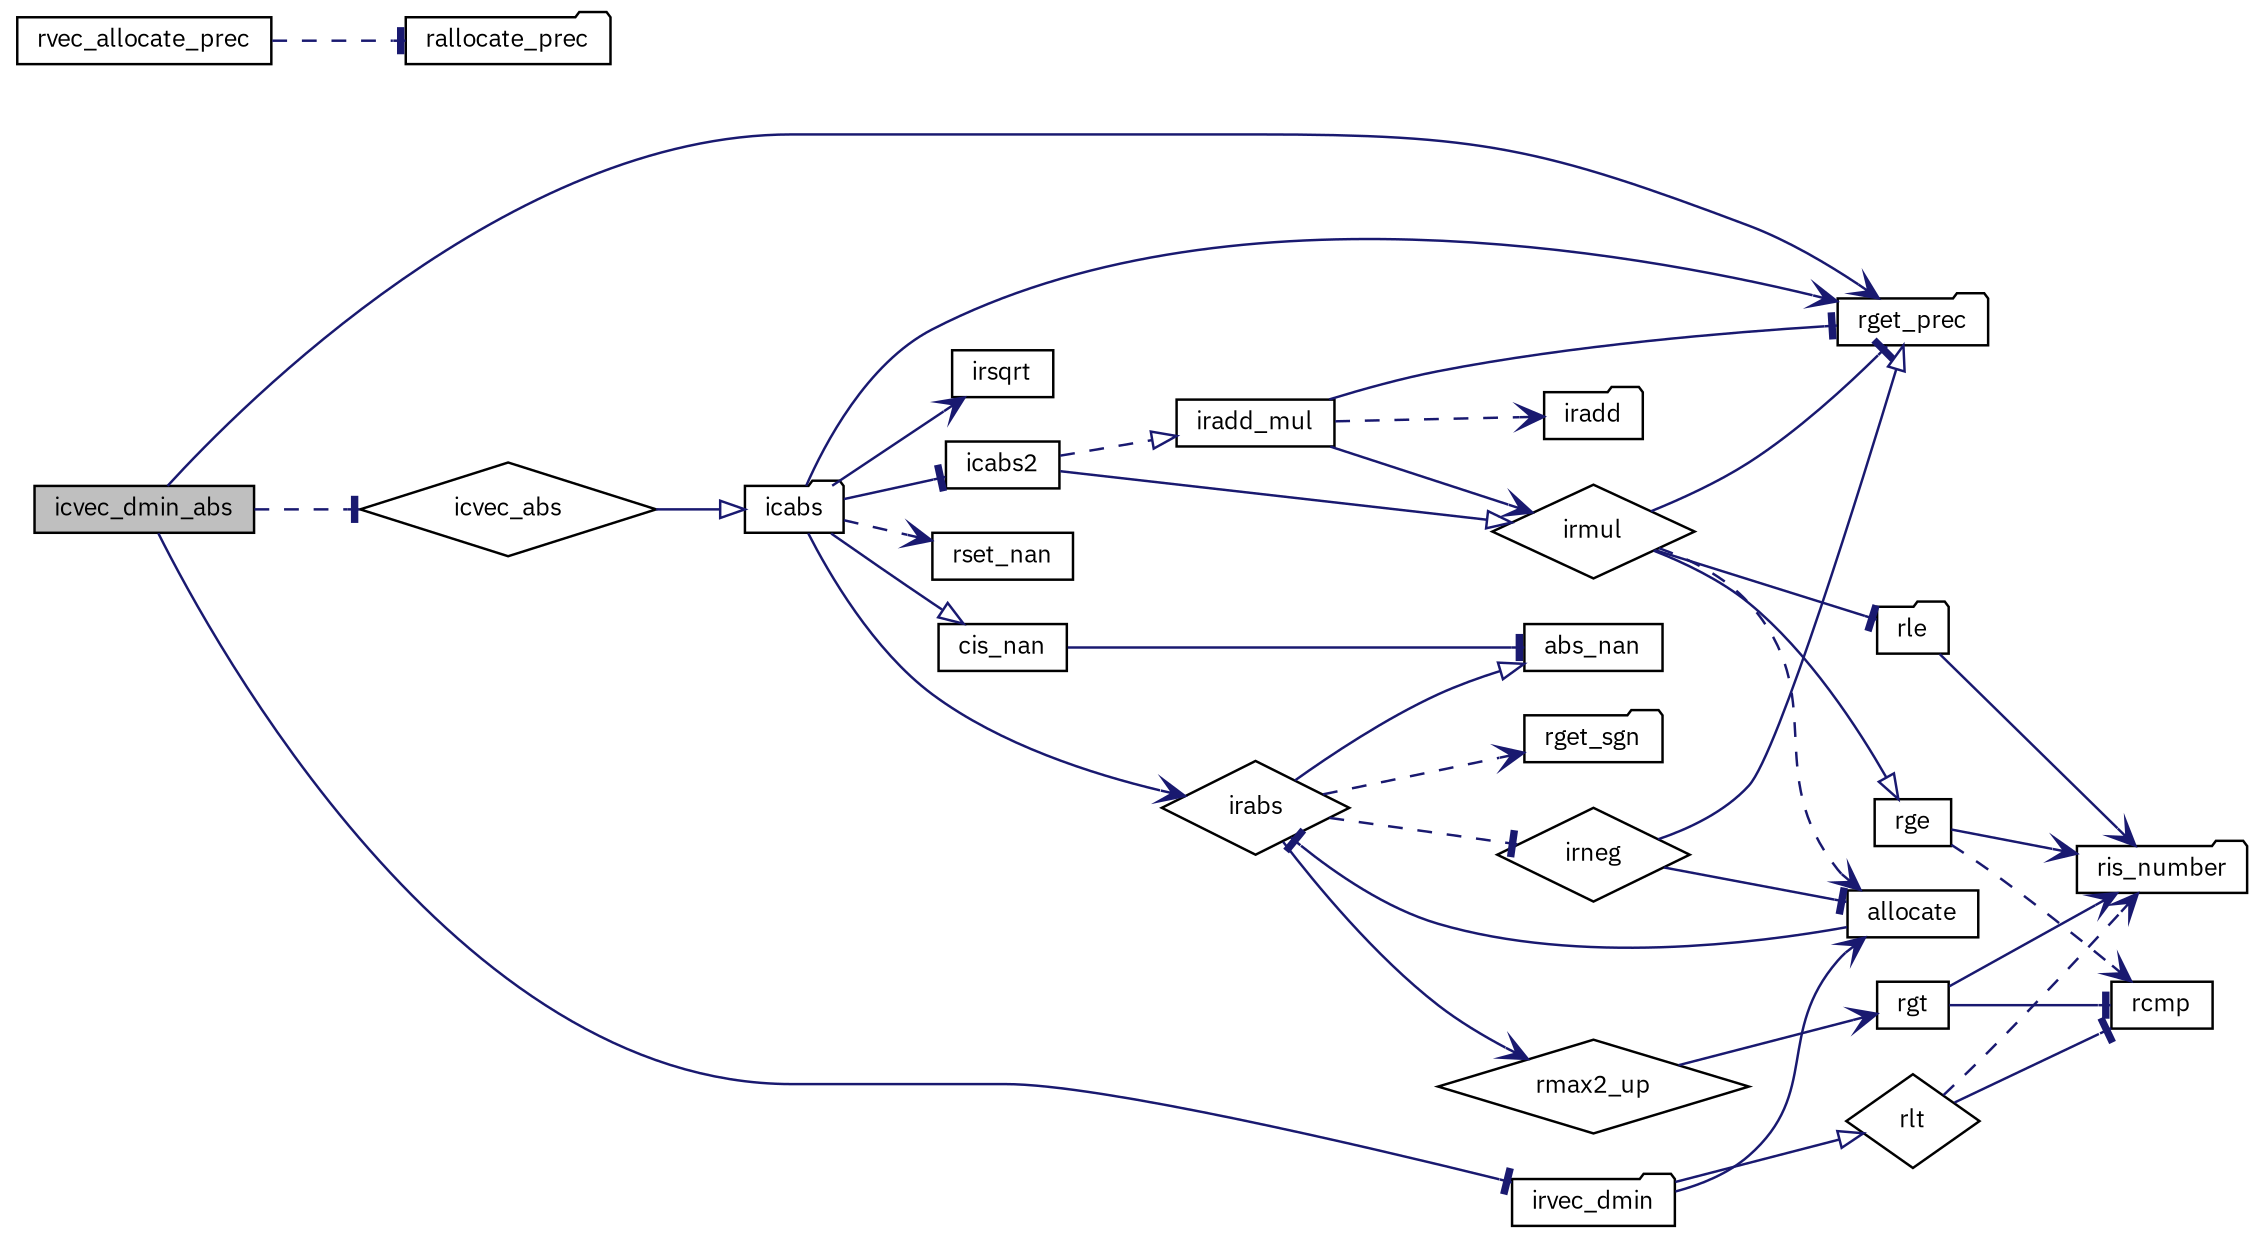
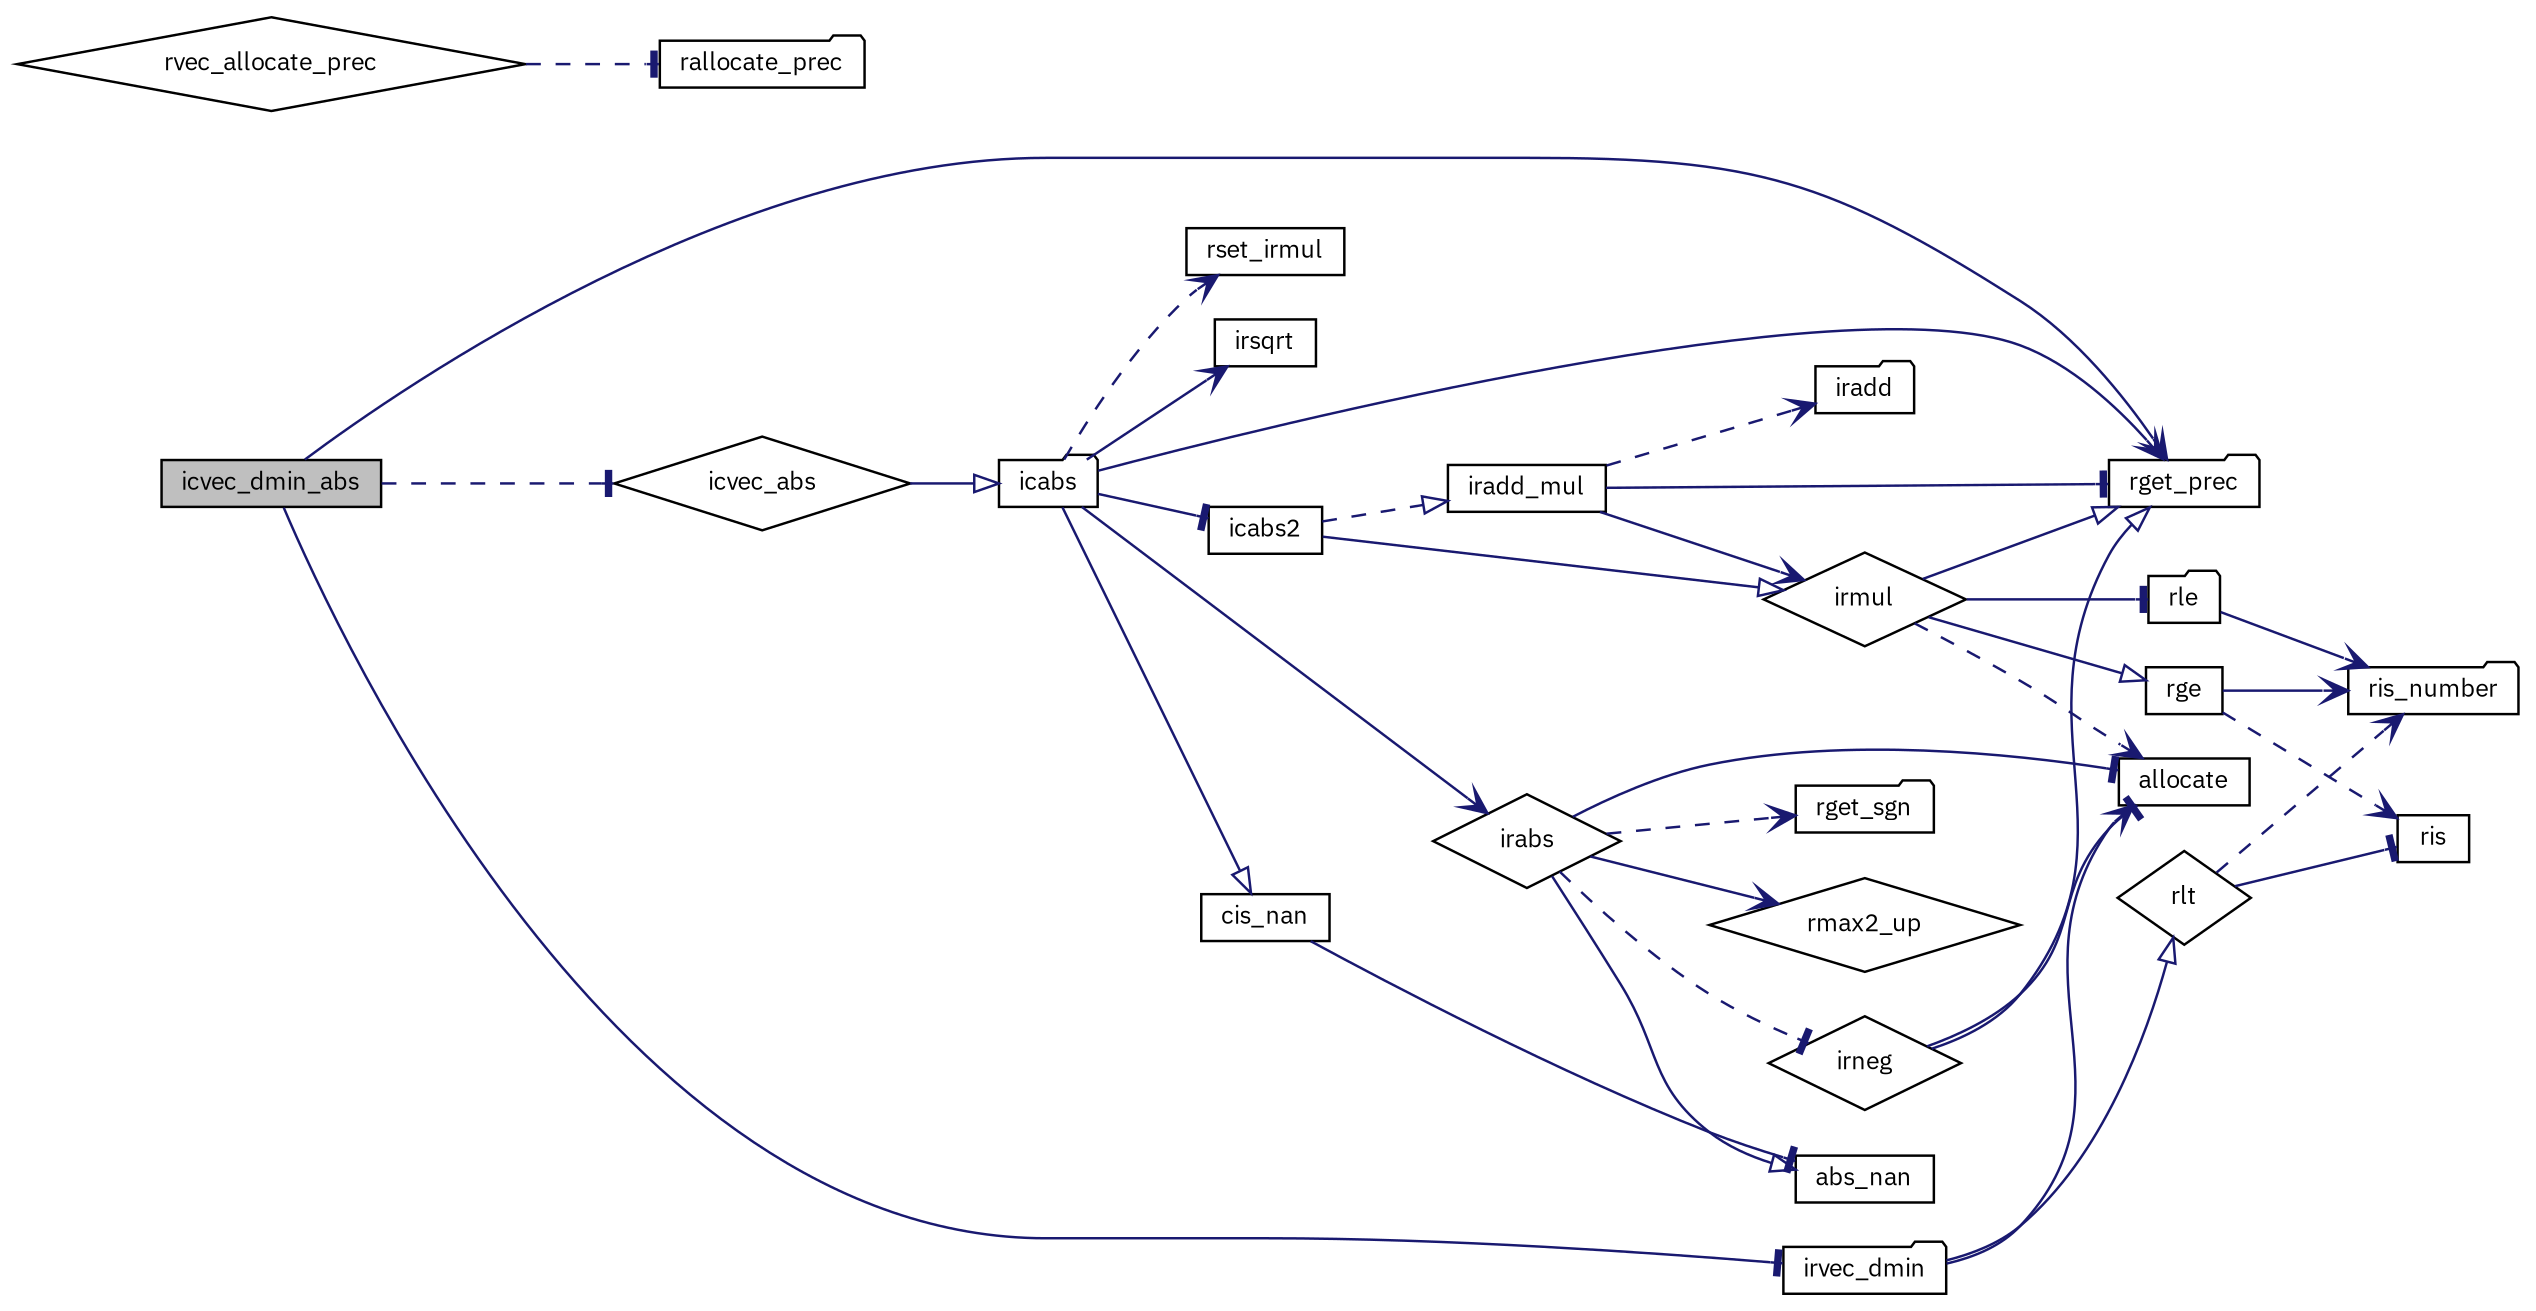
node "rvec_allocate_prec": shape box -> diamond
edge "irmul" -> "rget_prec": arrowhead tee -> onormal
node "rset_nan": label "rset_nan" -> "rset_irmul"
edge "allocate" -> "irabs": reversed
node "rgt": removed
node "rcmp": label "rcmp" -> "ris"
